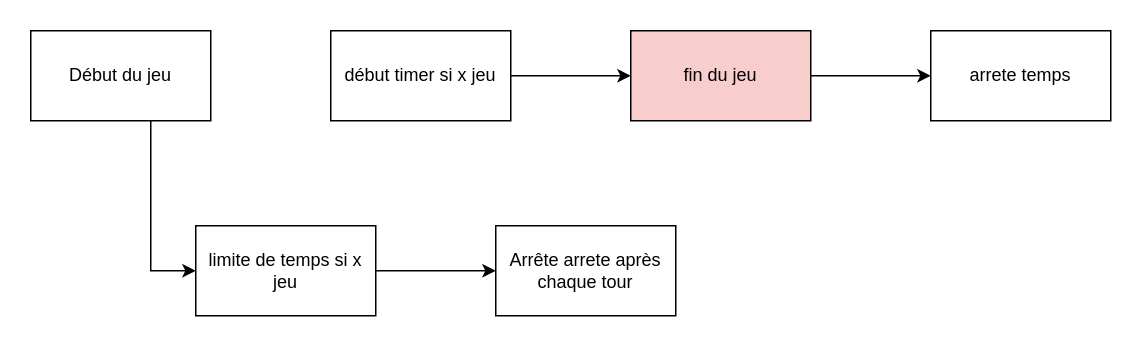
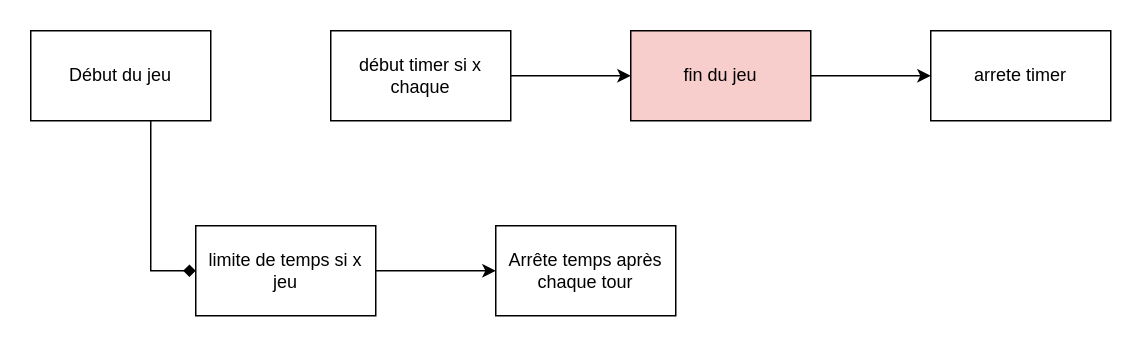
node "début timer si x jeu": label "début timer si x jeu" -> "début timer si x chaque"
node "arrete temps": label "arrete temps" -> "arrete timer"
edge "Début du jeu" -> "limite de temps si x jeu": arrowhead classic -> diamond
node "Arrête arrete après chaque tour": label "Arrête arrete après chaque tour" -> "Arrête temps après chaque tour"
